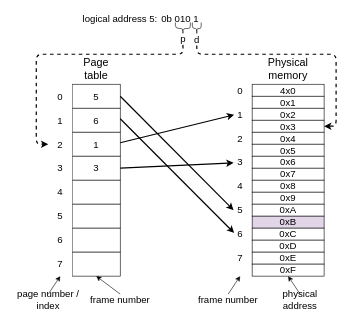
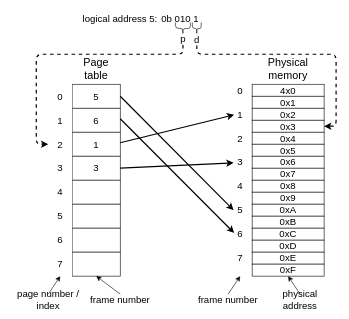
node "0xB": fillcolor #e1d5e7 -> #ffffff
